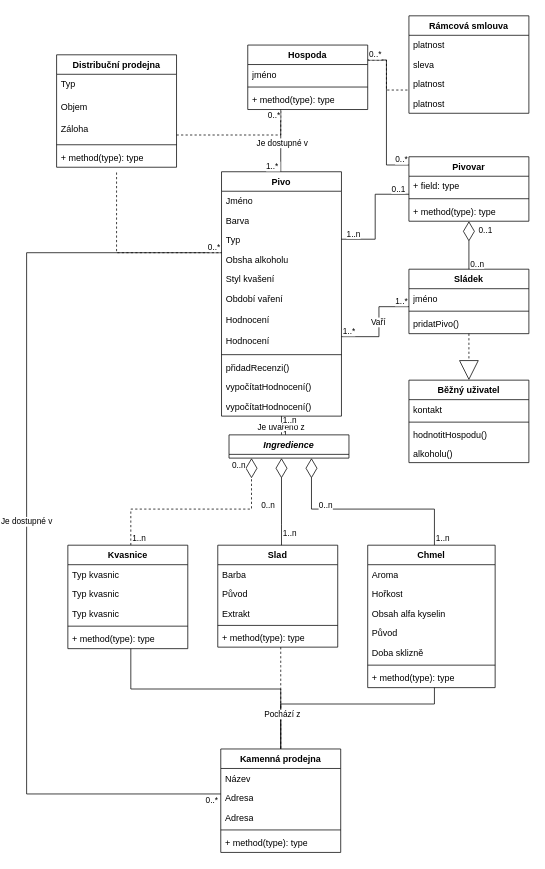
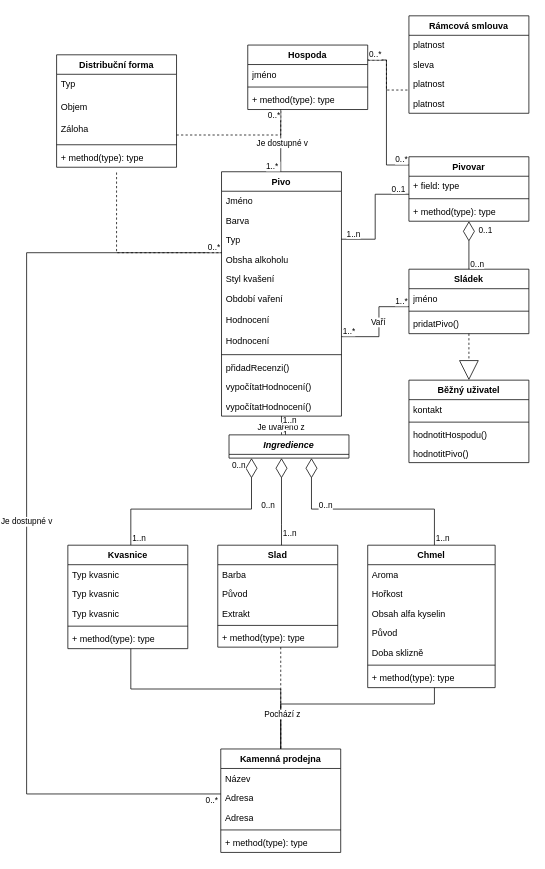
node "Distribuční prodejna": label "Distribuční prodejna" -> "Distribuční forma"
node "alkoholu()": label "alkoholu()" -> "hodnotitPivo()"
edge "Kvasnice" -> "Ingredience": style dashed -> solid
